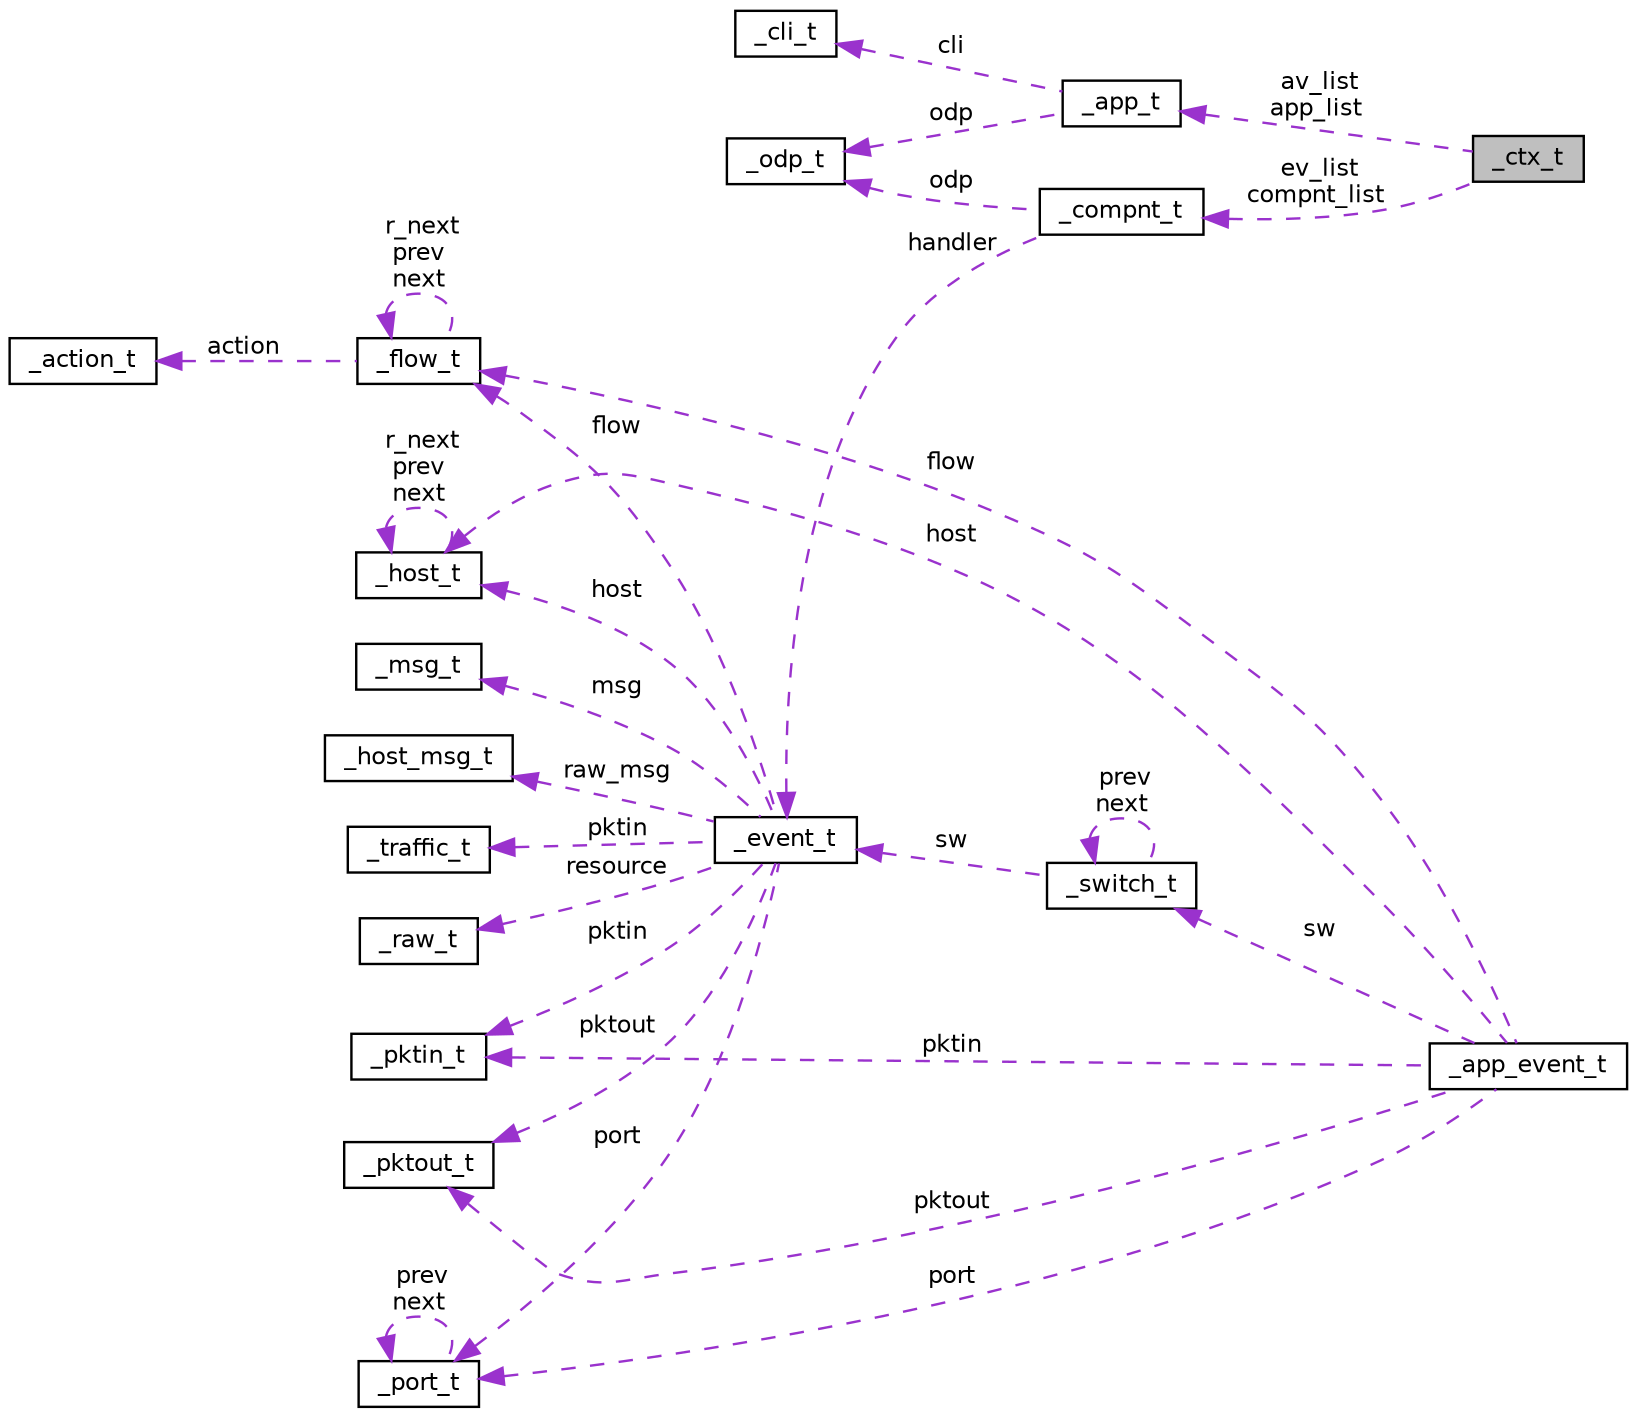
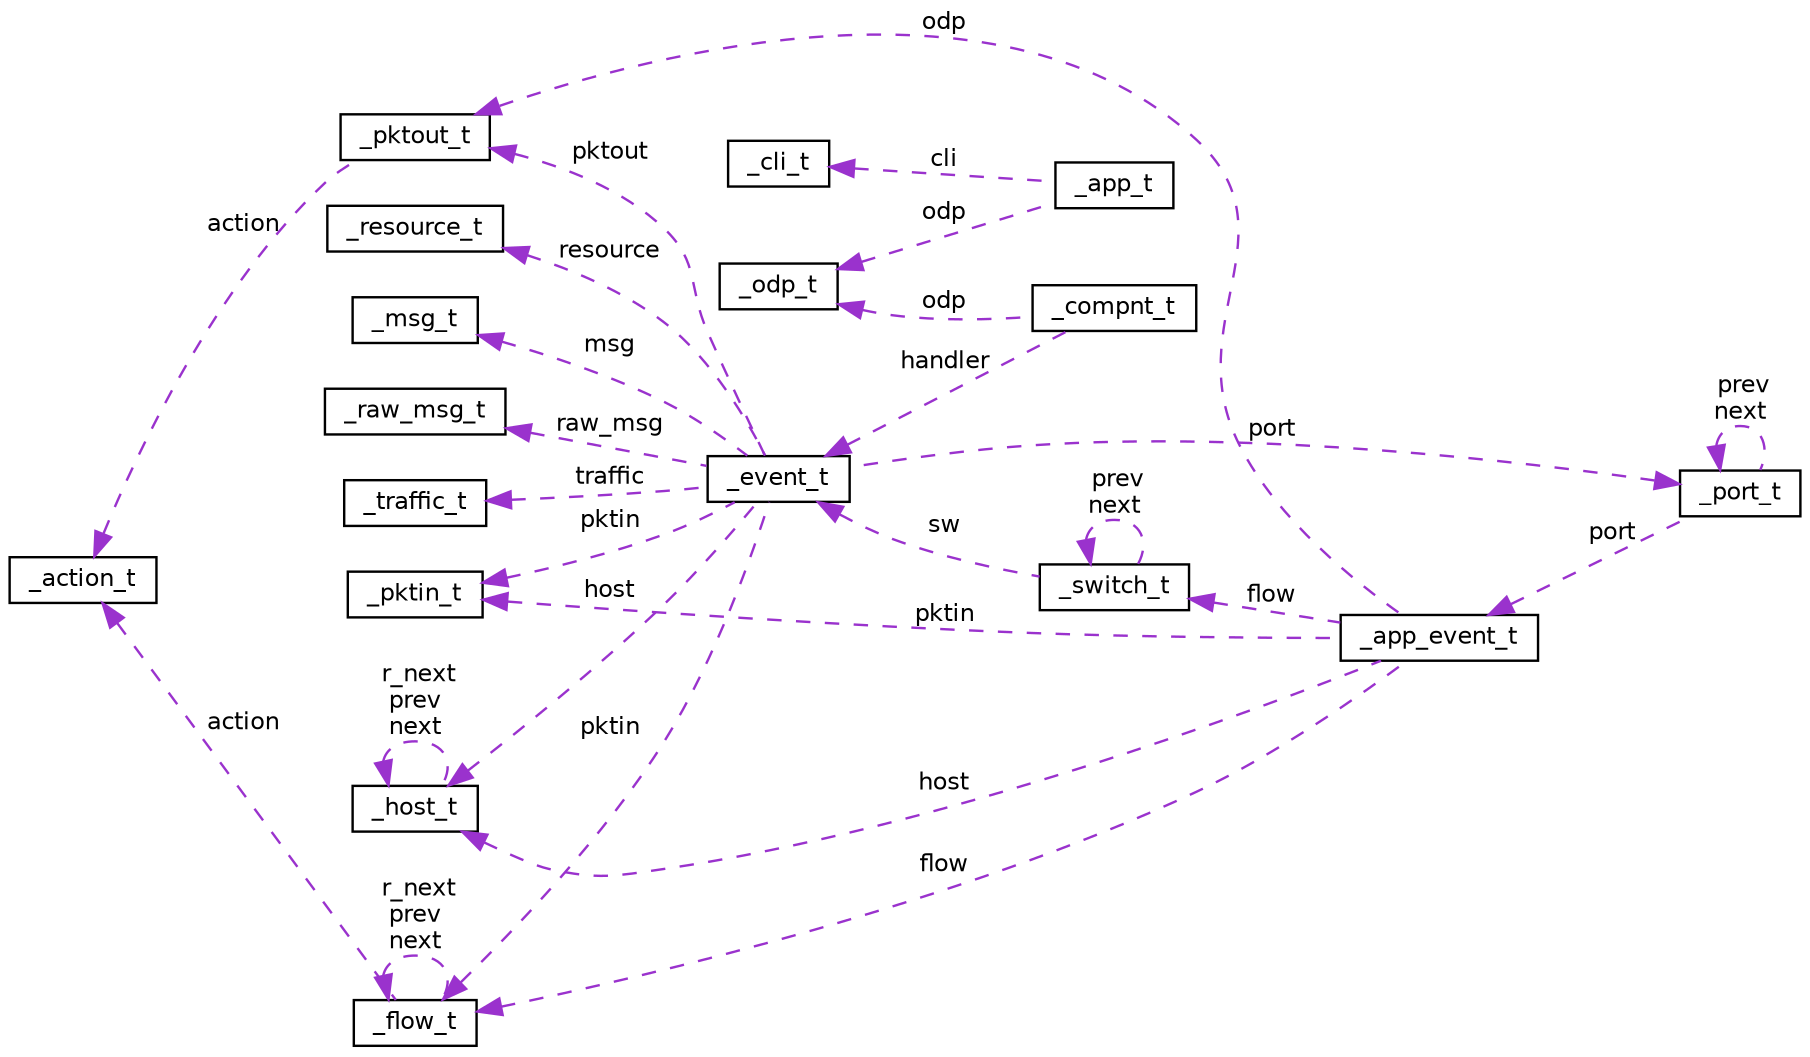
node "_ctx_t": removed
edge "_pktout_t" -> "_action_t": added, label "action"
edge "_event_t" -> "_flow_t": label " flow" -> " pktin"
node "_host_msg_t": label "_host_msg_t" -> "_raw_msg_t"
edge "_event_t" -> "_traffic_t": label " pktin" -> " traffic"
edge "_app_event_t" -> "_switch_t": label " sw" -> " flow"
node "_raw_t": label "_raw_t" -> "_resource_t"
edge "_app_event_t" -> "_pktout_t": label " pktout" -> " odp"
edge "_app_event_t" -> "_port_t": reversed
